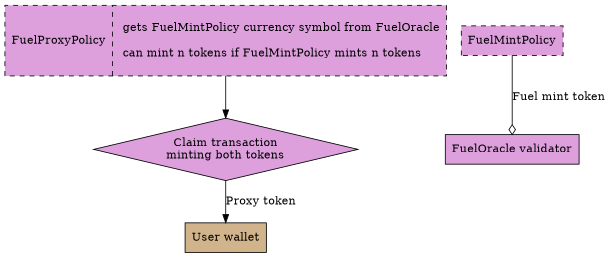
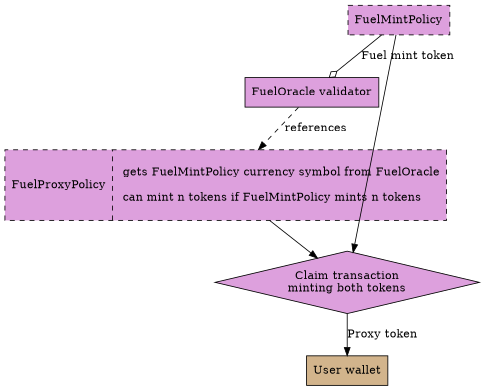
edge "FuelOracle validator" -> "FuelProxyPolicy": added, label "references"
edge "FuelMintPolicy" -> "Claim transaction minting both tokens": added
